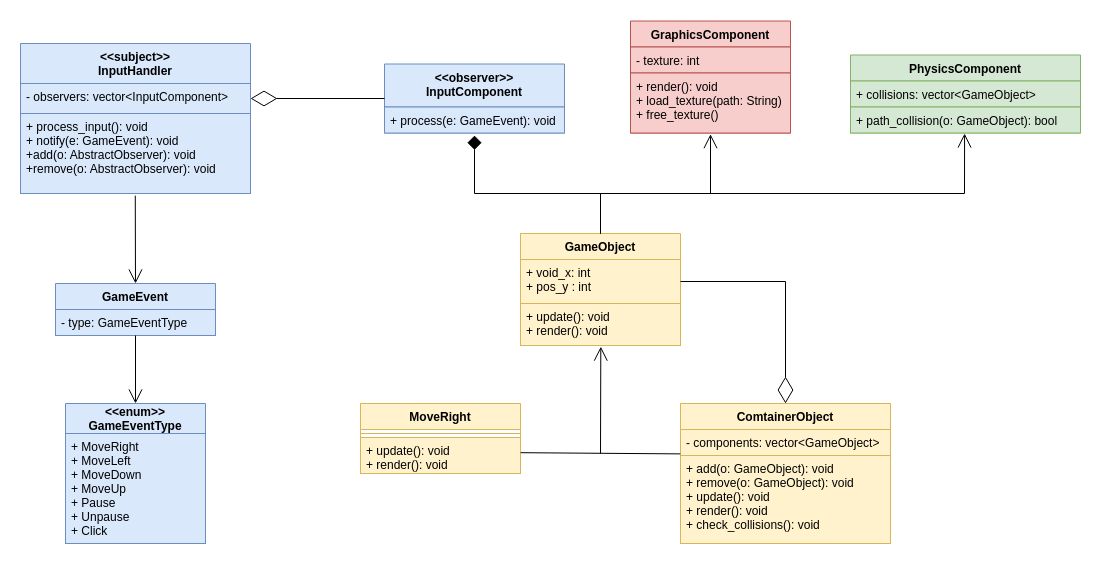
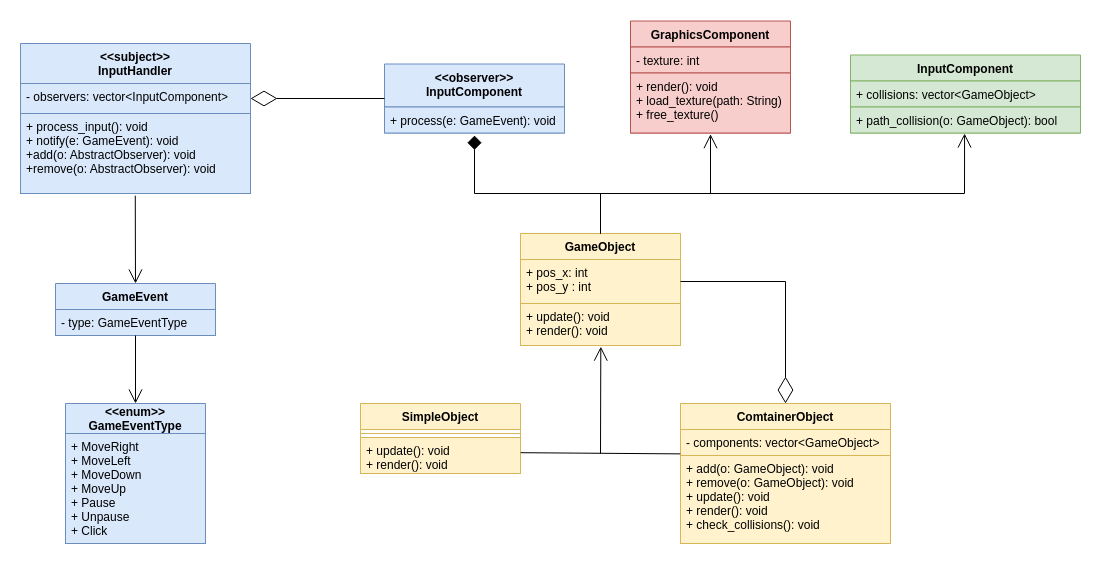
node "PhysicsComponent": label "PhysicsComponent" -> "InputComponent"
node "+ void_x: int + pos_y : int": label "+ void_x: int + pos_y : int" -> "+ pos_x: int + pos_y : int"
node "MoveRight": label "MoveRight" -> "SimpleObject"
